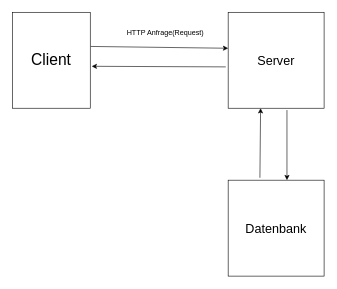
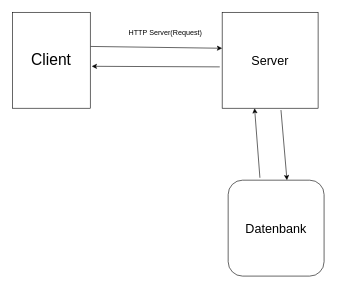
node "HTTP Anfrage(Request)": label "HTTP Anfrage(Request)" -> "HTTP Server(Request)"
node "Server": moved (276, 60) -> (270, 60)
node "Datenbank": shape rectangle -> rounded rectangle
